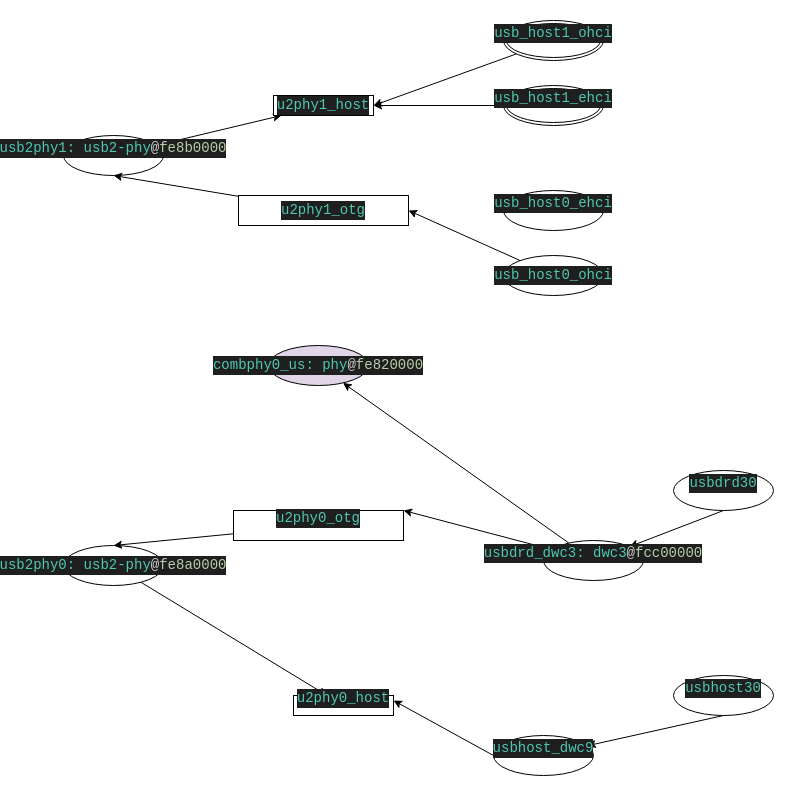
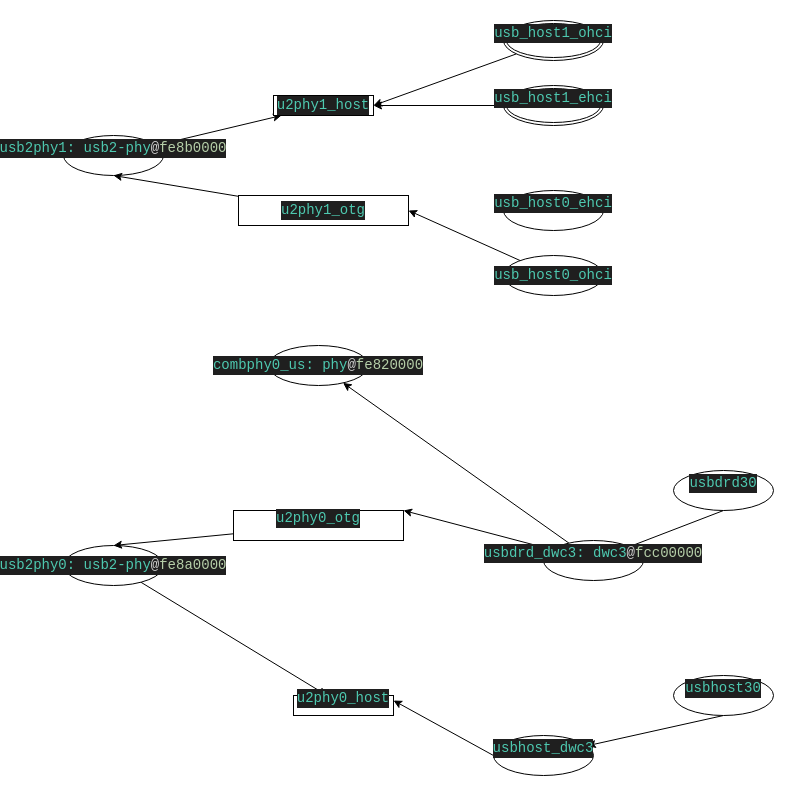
node "combphy0_us: phy@fe820000": fillcolor #e1d5e7 -> #ffffff
edge "usbdrd30" -> "usbdrd_dwc3: dwc3@fcc00000": arrowhead classic -> none
node "usbhost_dwc9": label "usbhost_dwc9" -> "usbhost_dwc3"
